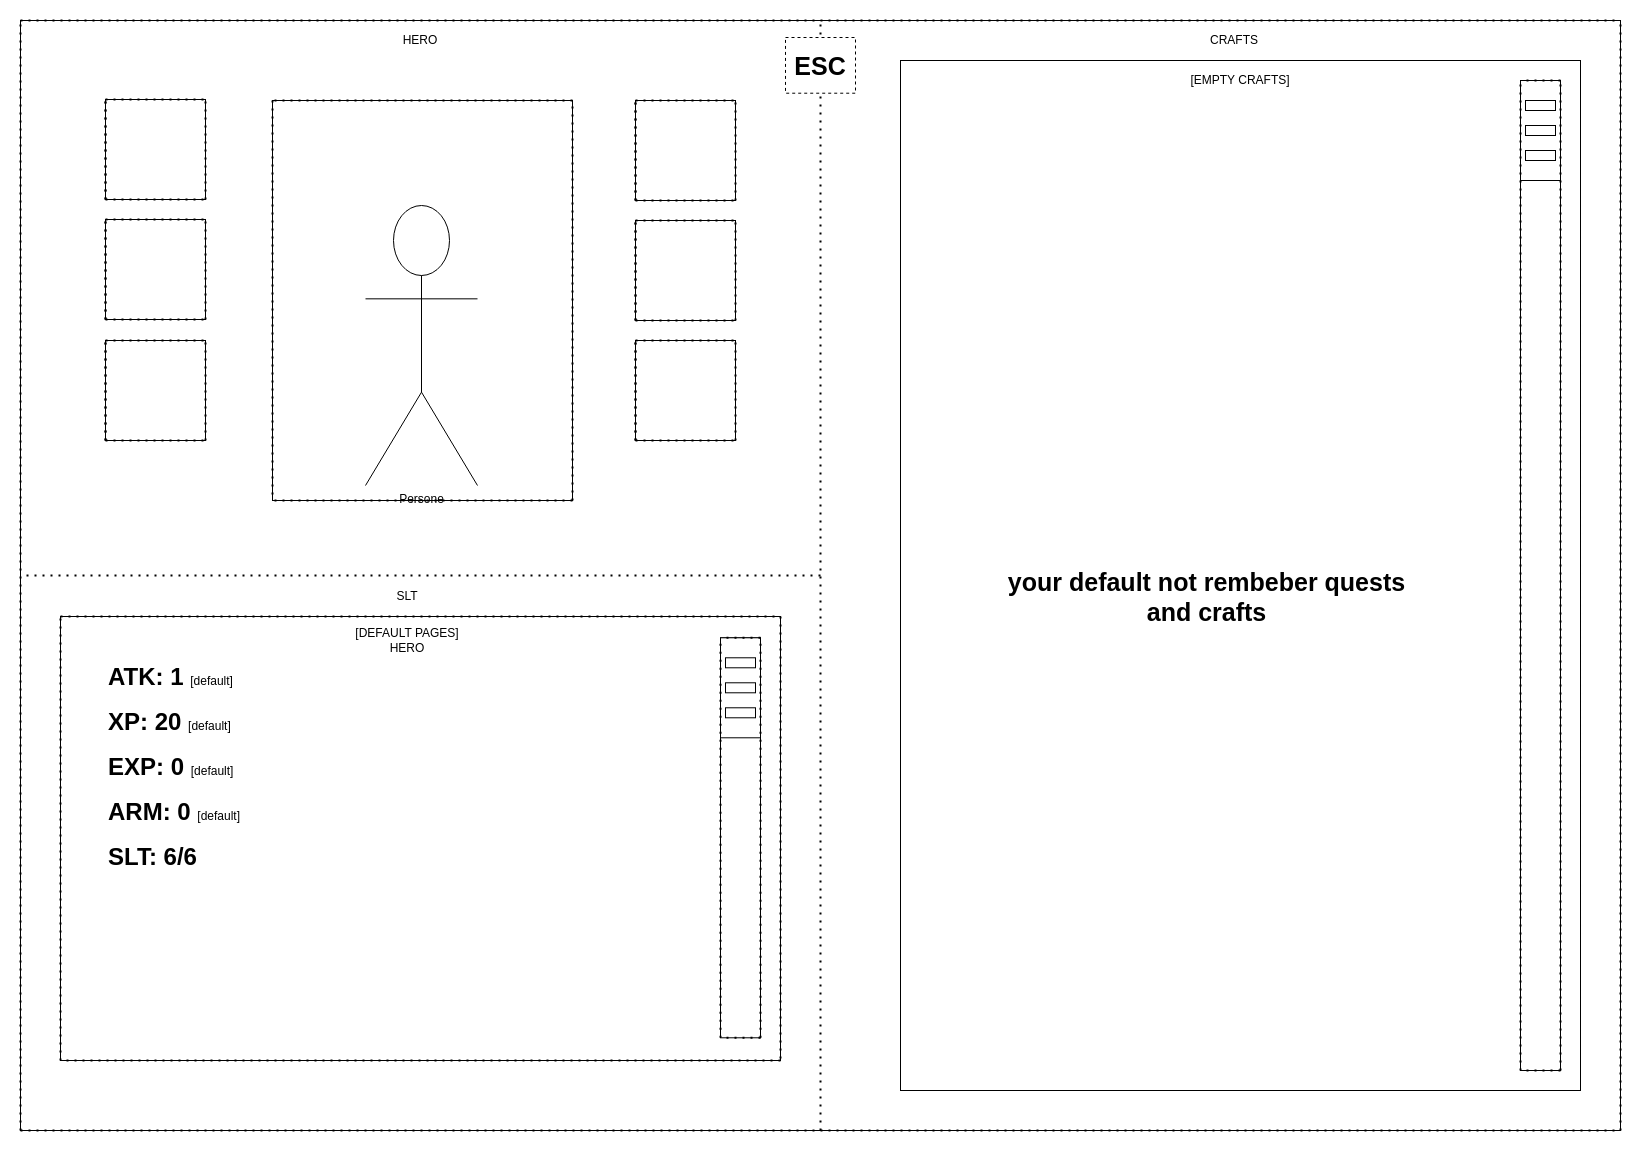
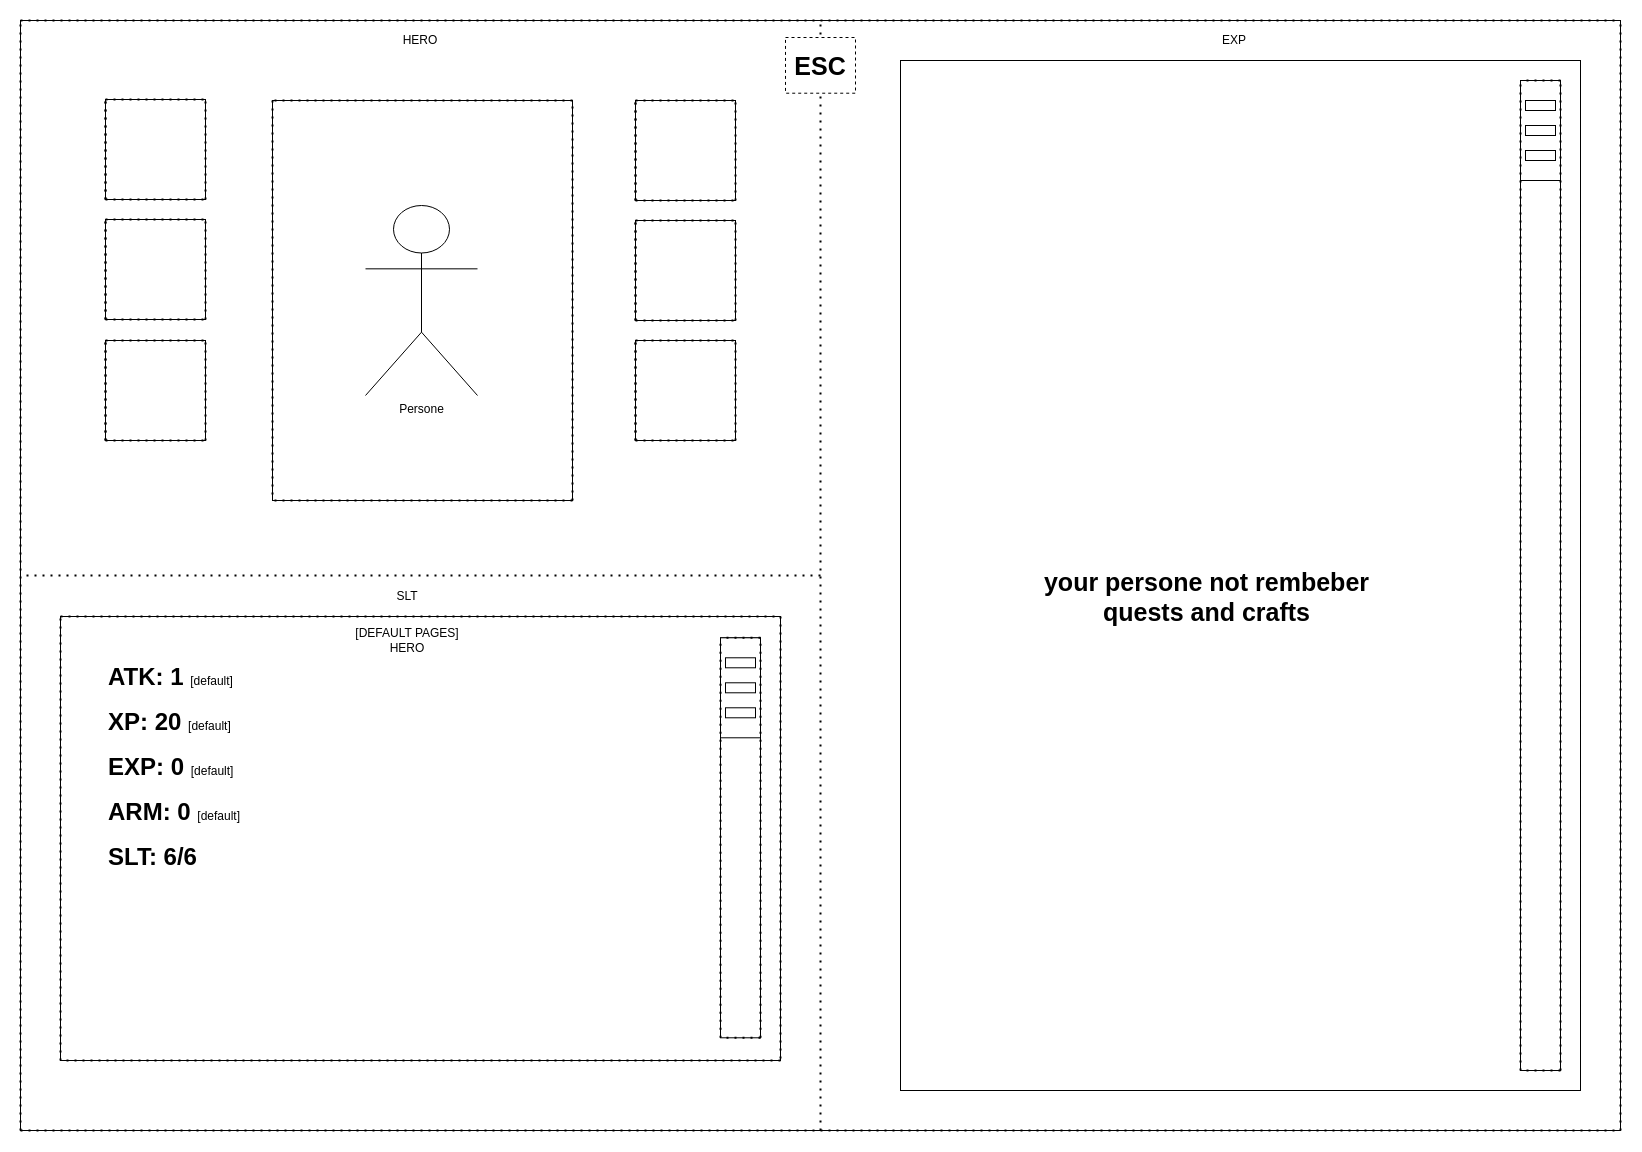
node "CRAFTS": label "CRAFTS" -> "EXP"
node "[EMPTY CRAFTS]": removed
node "Persone": size 112x280 -> 112x190
node "your default not rembeber quests and crafts": label "your default not rembeber quests and crafts" -> "your persone not rembeber quests and crafts"
